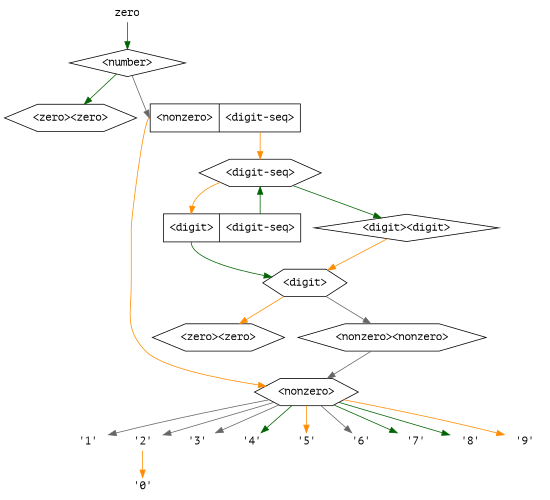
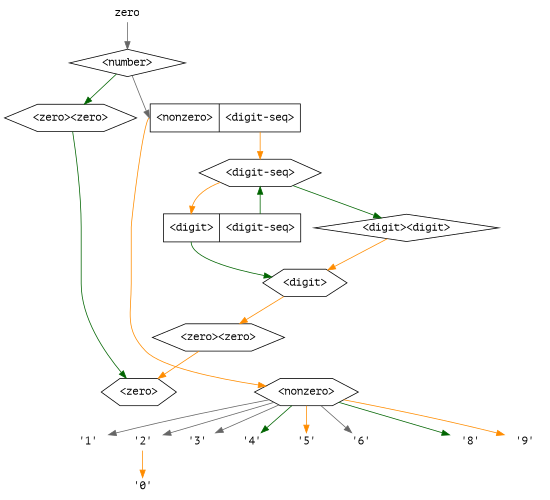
edge "zero" -> "<number>": color darkgreen -> gray40
node "<nonzero><nonzero>": removed
node "<zero>": added
node "'7'": removed
